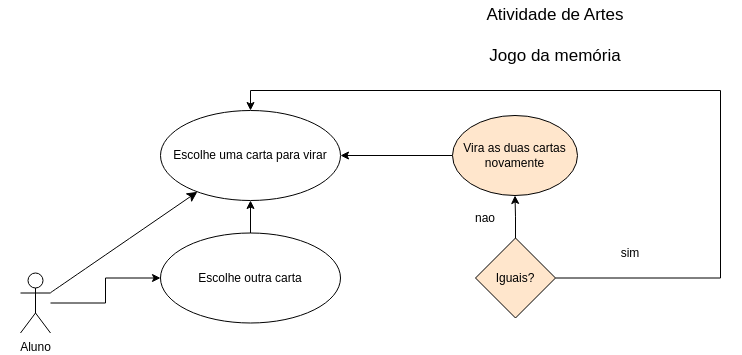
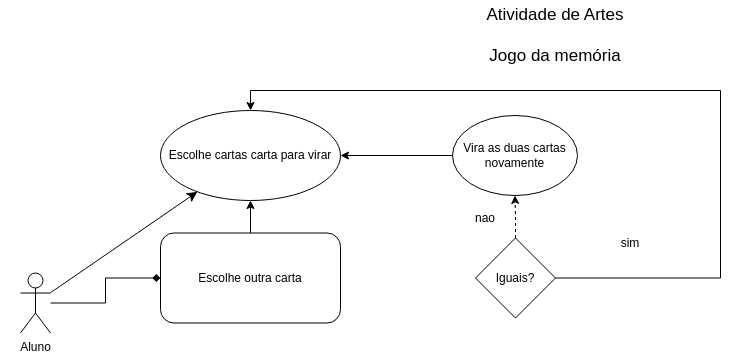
node "Escolhe uma carta para virar": label "Escolhe uma carta para virar" -> "Escolhe cartas carta para virar"
node "Vira as duas cartas novamente": fillcolor #ffe6cc -> #ffffff
edge "Iguais?" -> "Vira as duas cartas novamente": style solid -> dashed
node "sim": moved (631, 253) -> (631, 243)
edge "Aluno" -> "Escolhe outra carta": arrowhead classic -> diamond
node "Escolhe outra carta": shape ellipse -> rounded rectangle
node "Iguais?": fillcolor #ffe6cc -> #ffffff
